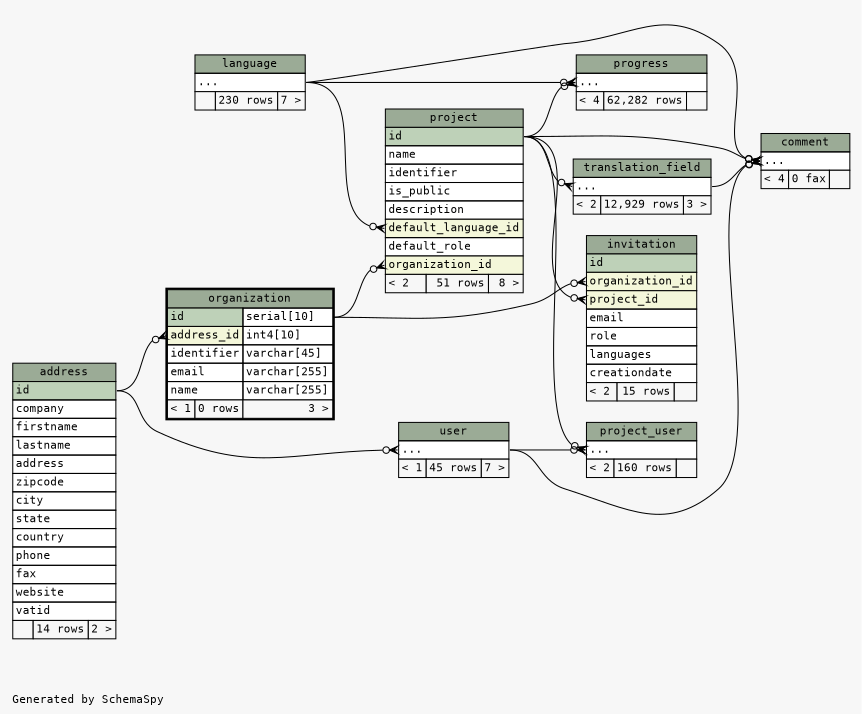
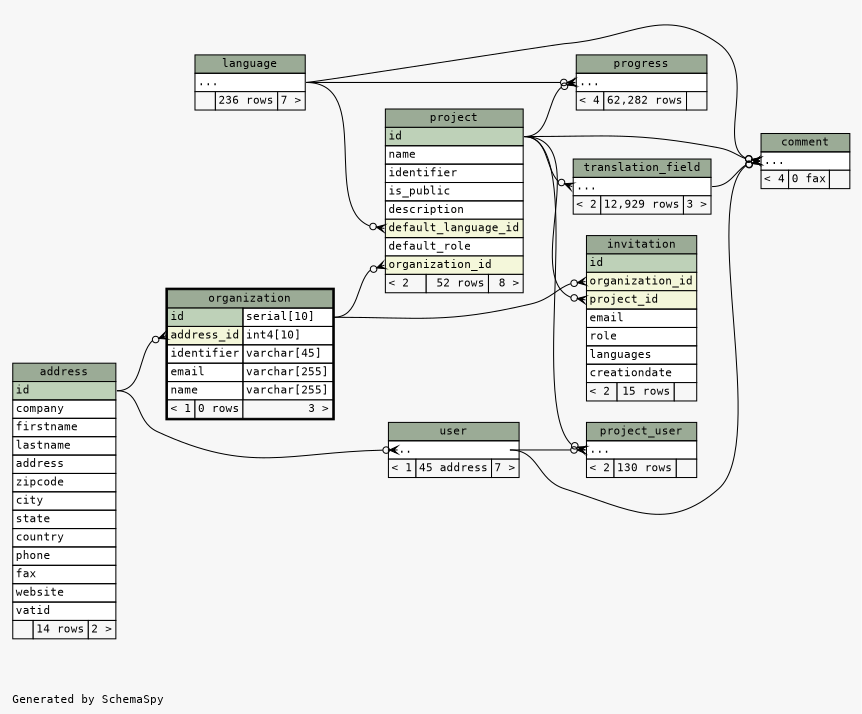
node "language": text "230 rows" -> "236 rows"
node "project": text "51 rows" -> "52 rows"
node "user": text "45 rows" -> "45 address"
node "project_user": text "160 rows" -> "130 rows"
